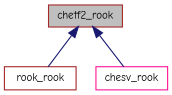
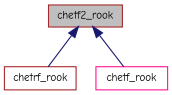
node "rook_rook": label "rook_rook" -> "chetrf_rook"
node "chesv_rook": label "chesv_rook" -> "chetf_rook"
